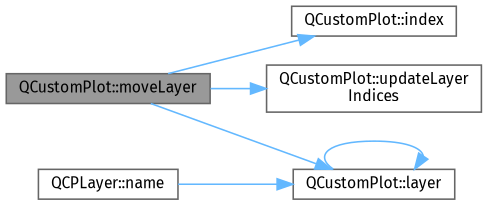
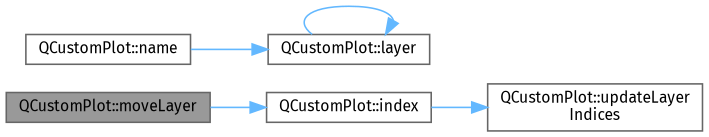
edge "QCustomPlot::moveLayer" -> "QCustomPlot::updateLayer Indices": now "QCustomPlot::index" -> "QCustomPlot::updateLayer Indices"
edge "QCustomPlot::moveLayer" -> "QCustomPlot::layer": removed
node "QCPLayer::name": label "QCPLayer::name" -> "QCustomPlot::name"
